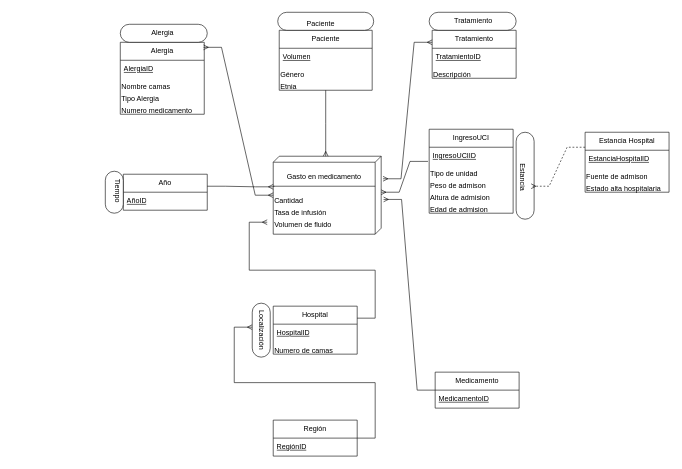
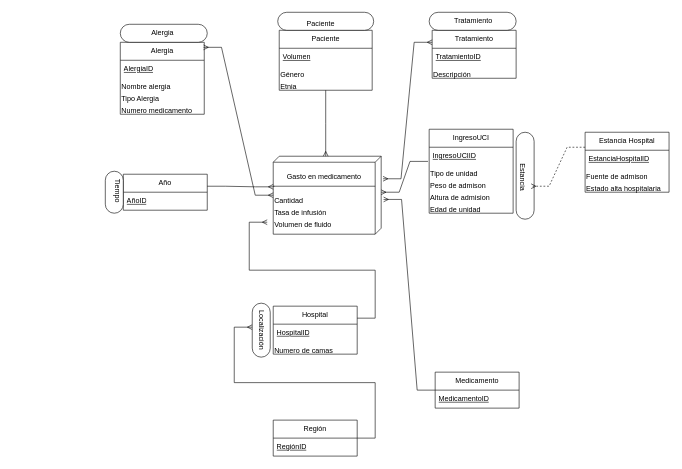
node "Nombre camas": label "Nombre camas" -> "Nombre alergia"
node "Edad de admision": label "Edad de admision" -> "Edad de unidad"
